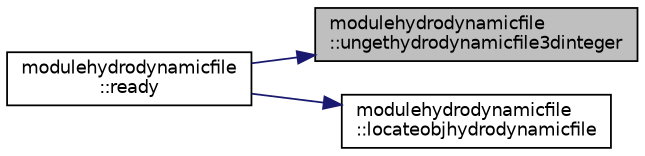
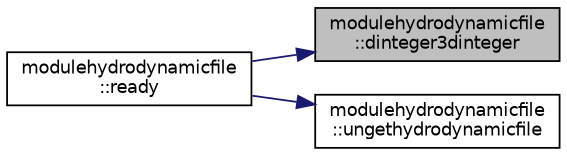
node "modulehydrodynamicfile ::ungethydrodynamicfile3dinteger": label "modulehydrodynamicfile ::ungethydrodynamicfile3dinteger" -> "modulehydrodynamicfile ::dinteger3dinteger"
node "modulehydrodynamicfile ::locateobjhydrodynamicfile": label "modulehydrodynamicfile ::locateobjhydrodynamicfile" -> "modulehydrodynamicfile ::ungethydrodynamicfile"
